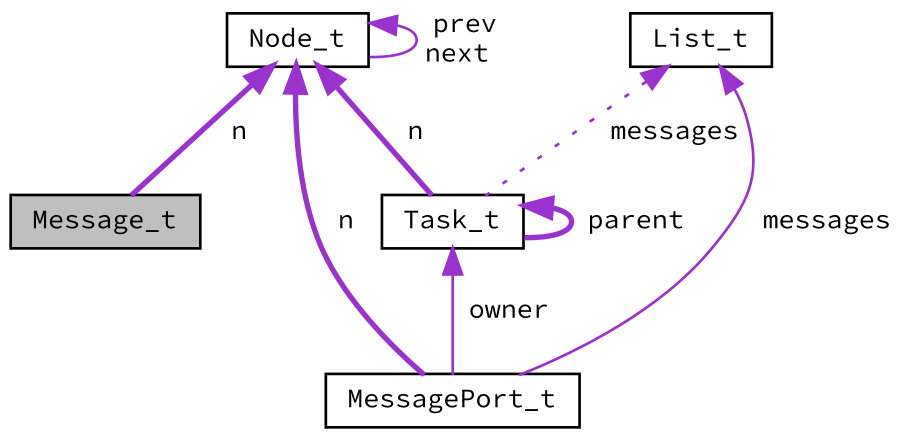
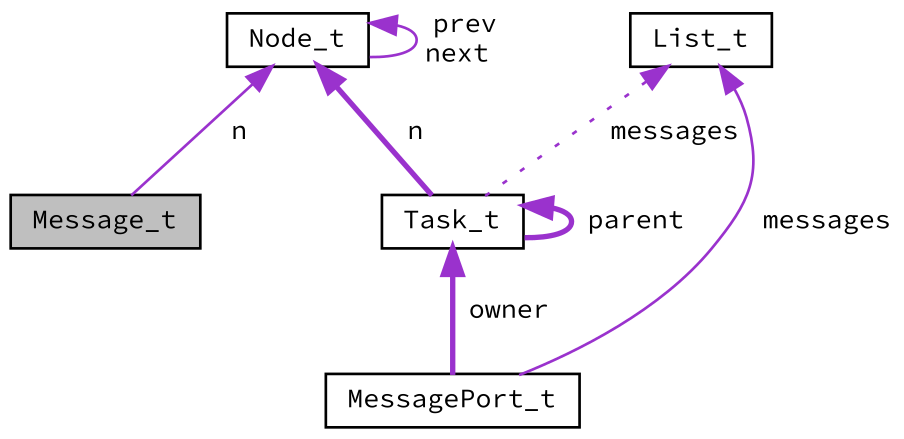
edge "Message_t" -> "Node_t": style bold -> solid
edge "MessagePort_t" -> "Node_t": removed, label "n"
edge "MessagePort_t" -> "Task_t": style solid -> bold
